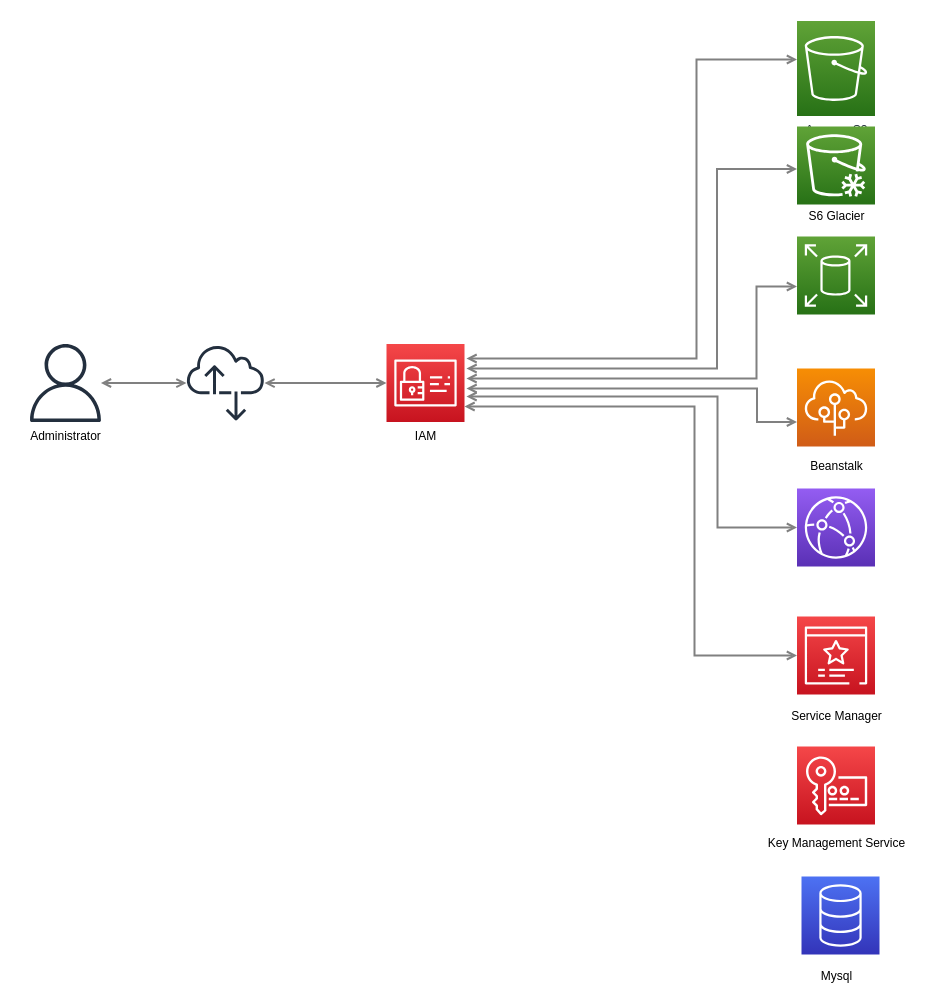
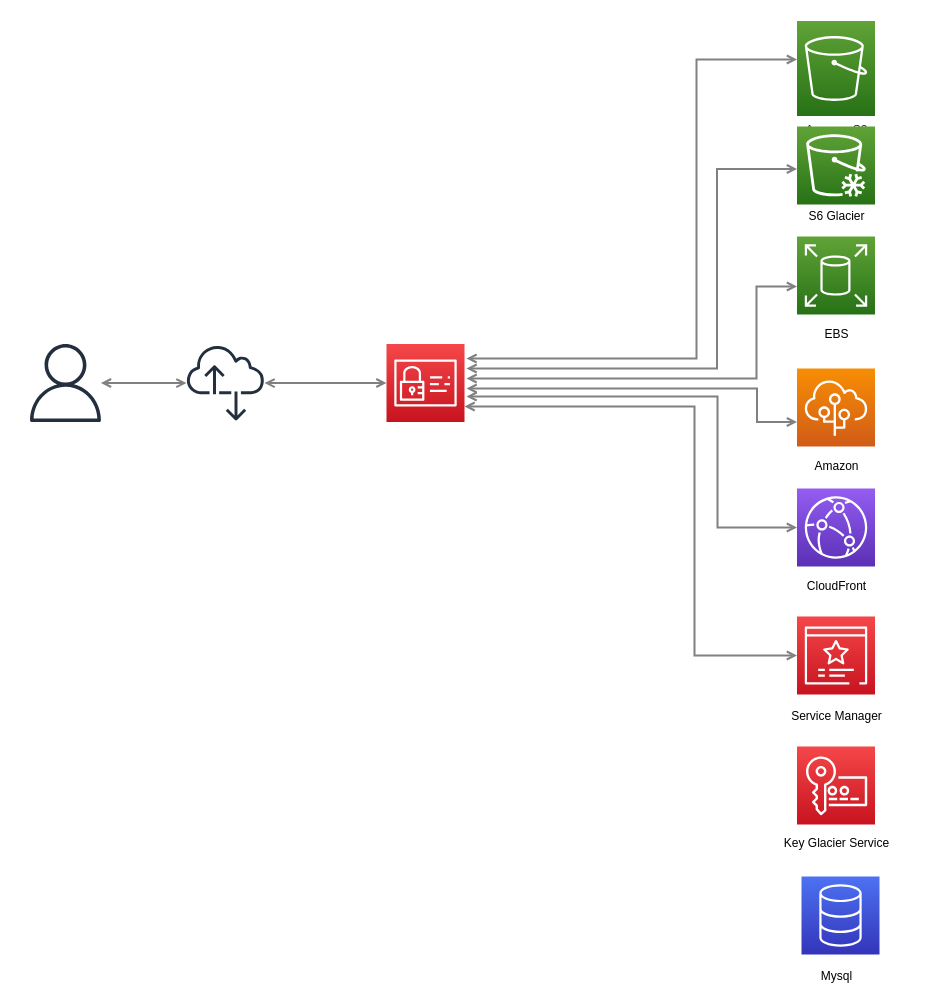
node "EBS": added
node "Administrator": removed
node "IAM": removed
node "Beanstalk": label "Beanstalk" -> "Amazon"
node "CloudFront": added
node "Key Management Service": label "Key Management Service" -> "Key Glacier Service"
